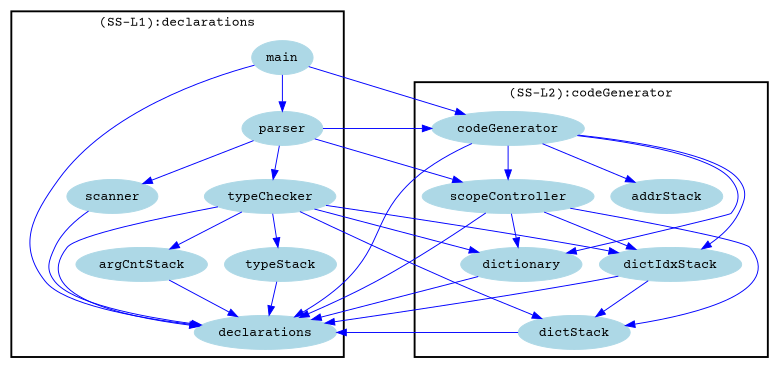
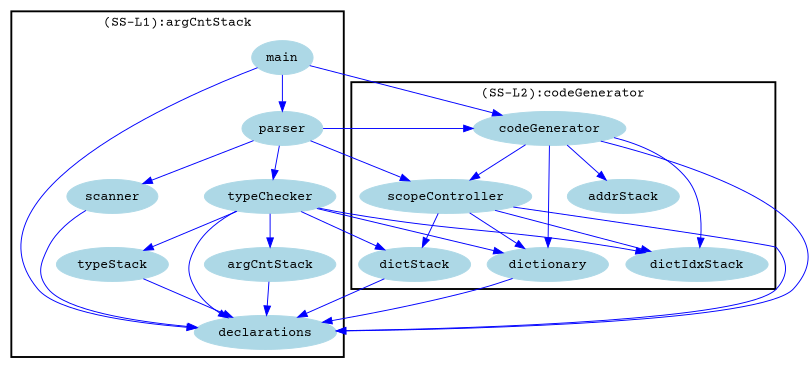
cluster "(SS-L1):declarations": label "(SS-L1):declarations" -> "(SS-L1):argCntStack"
edge "dictIdxStack" -> "dictStack": removed
edge "dictIdxStack" -> "declarations": removed
